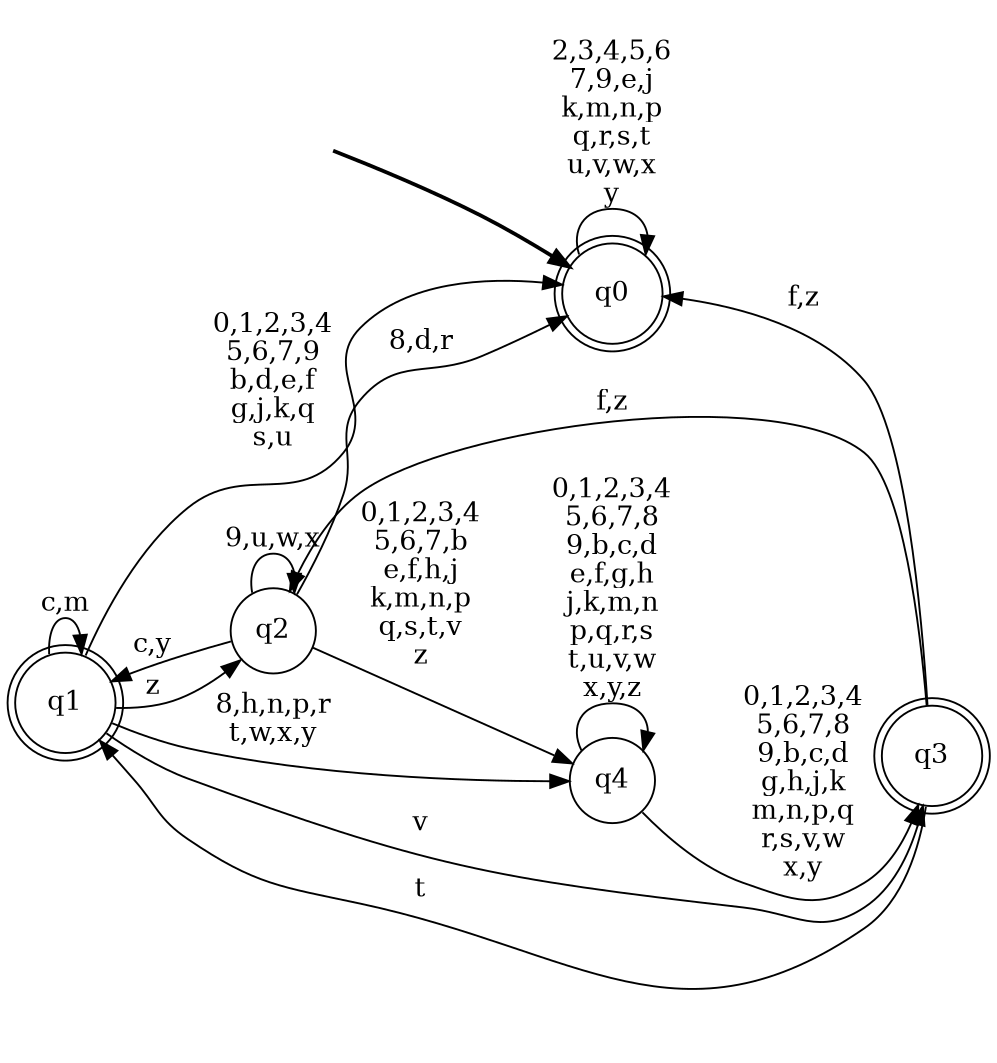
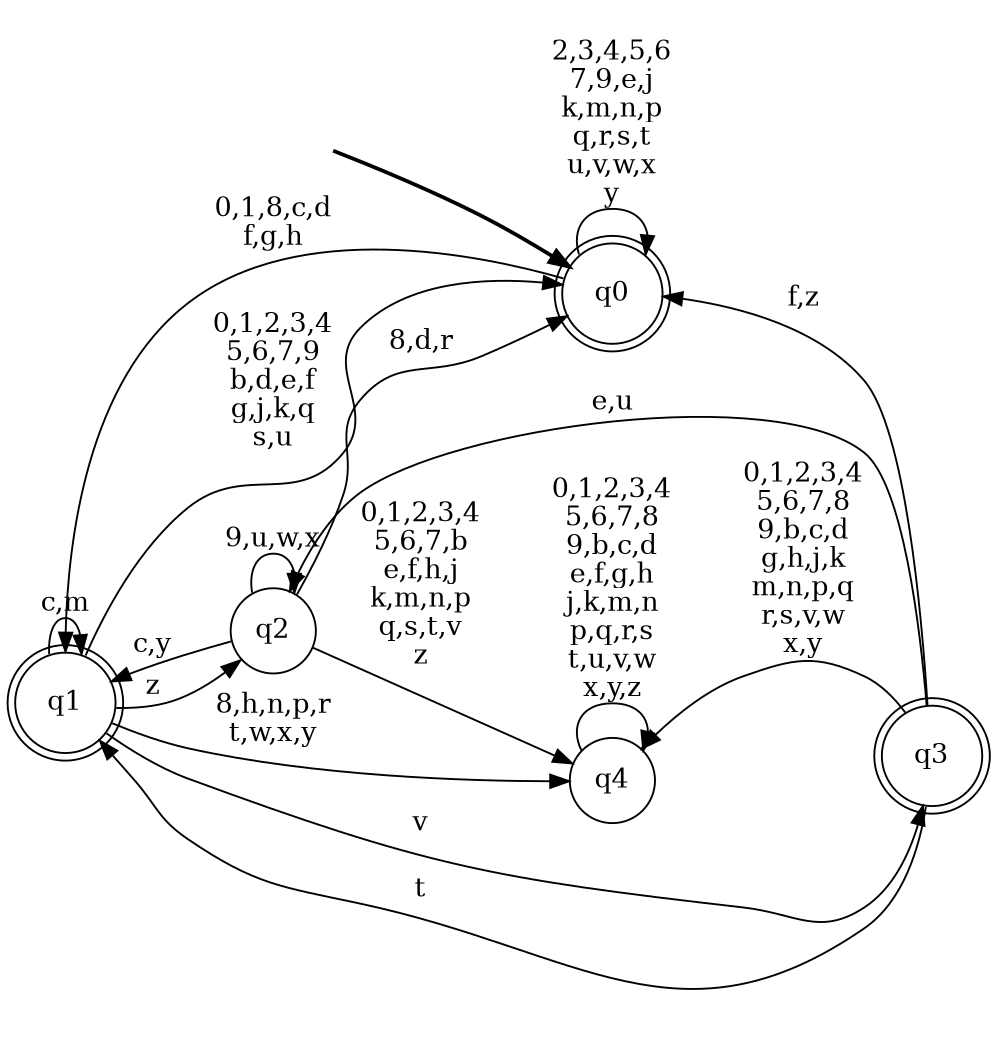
edge "q0" -> "q1": added, label "0,1,8,c,d f,g,h"
edge "q3" -> "q2": label "f,z" -> "e,u"
edge "q4" -> "q3": reversed
